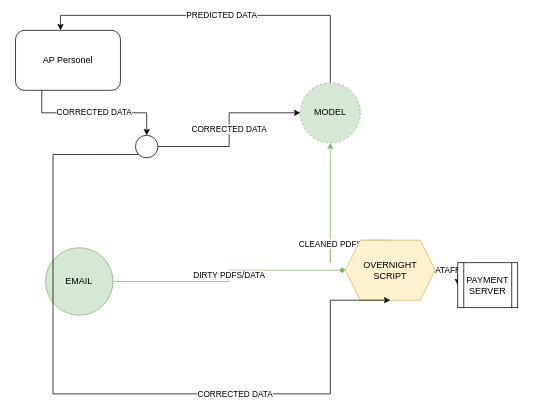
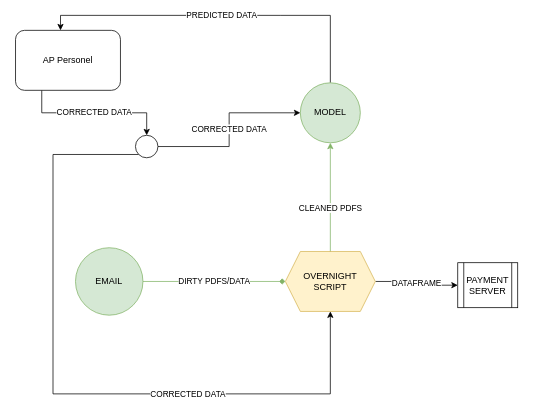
node "MODEL": style dashed -> solid
node "OVERNIGHT SCRIPT": moved (390, 270) -> (330, 282)
node "EMAIL": moved (79, 282) -> (109, 282)
